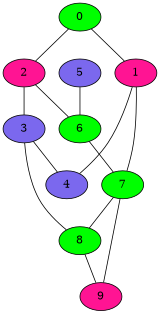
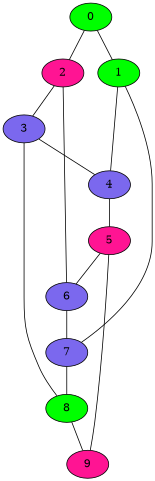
node "5": fillcolor MediumSlateBlue -> DeepPink
node "1": fillcolor DeepPink -> Lime
node "6": fillcolor Lime -> MediumSlateBlue
node "7": fillcolor Lime -> MediumSlateBlue
edge "4" -- "5": added
edge "7" -- "9": now "5" -- "9"
